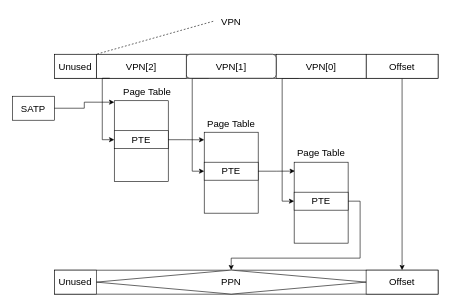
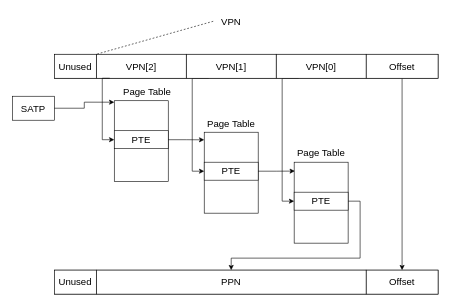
node "VPN[1]": shape rounded rectangle -> rectangle
node "PPN": shape diamond -> rectangle
